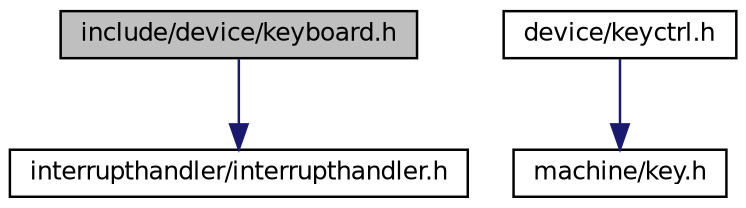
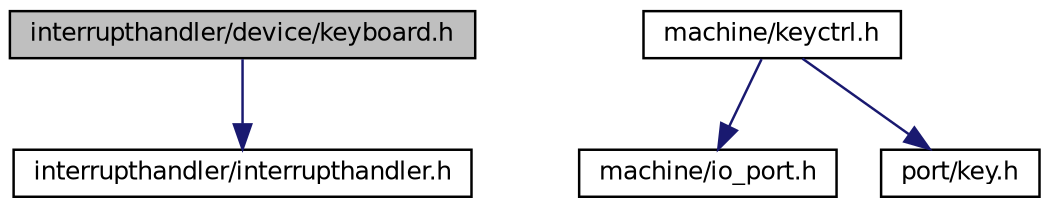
node "include/device/keyboard.h": label "include/device/keyboard.h" -> "interrupthandler/device/keyboard.h"
node "device/keyctrl.h": label "device/keyctrl.h" -> "machine/keyctrl.h"
node "machine/key.h": label "machine/key.h" -> "port/key.h"
node "machine/io_port.h": added
